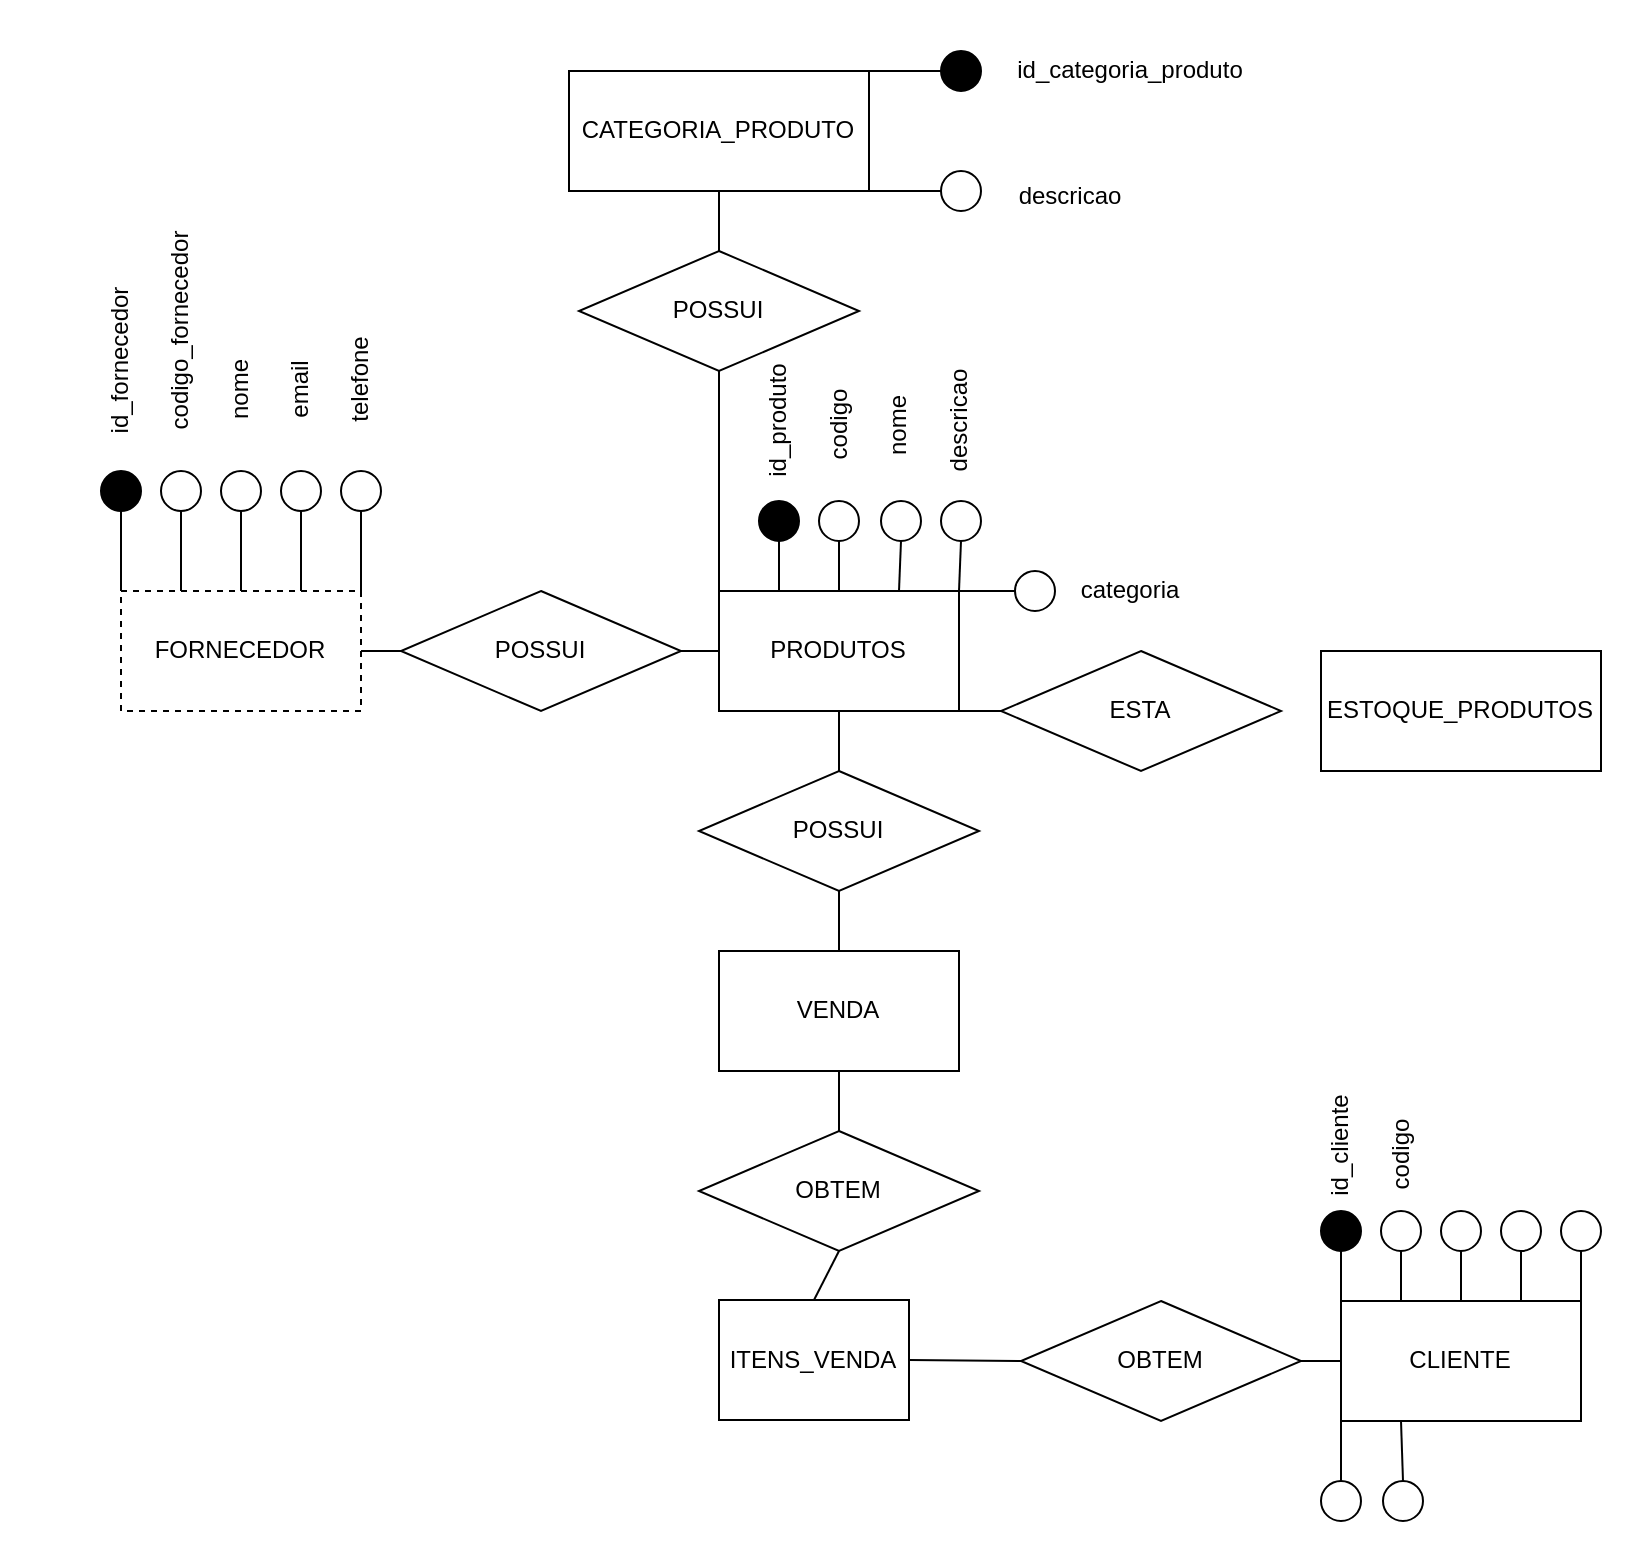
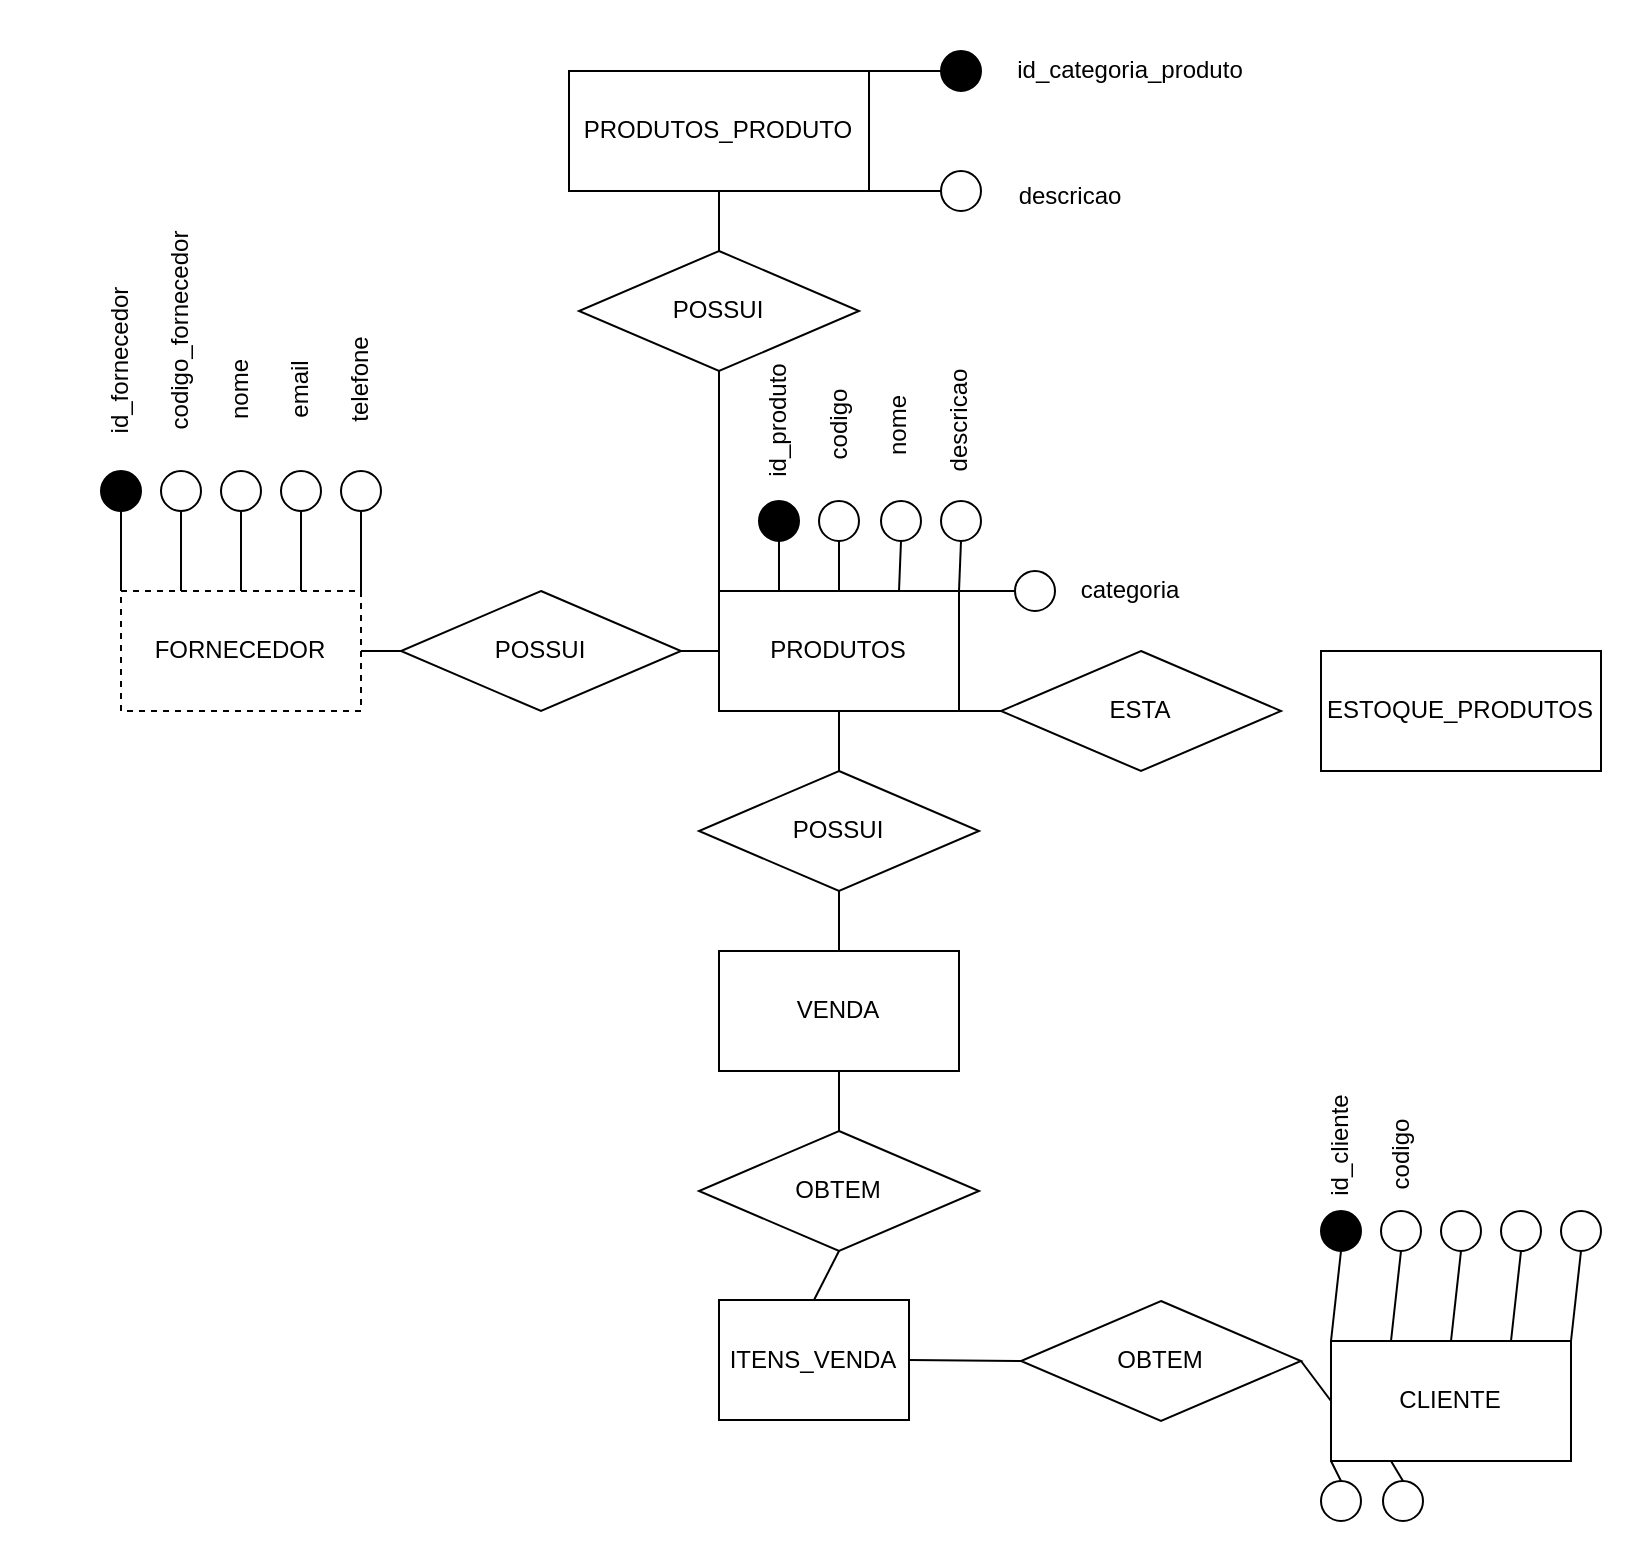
node "CATEGORIA_PRODUTO": label "CATEGORIA_PRODUTO" -> "PRODUTOS_PRODUTO"
node "CLIENTE": moved (1461, 1361) -> (1451, 1401)
